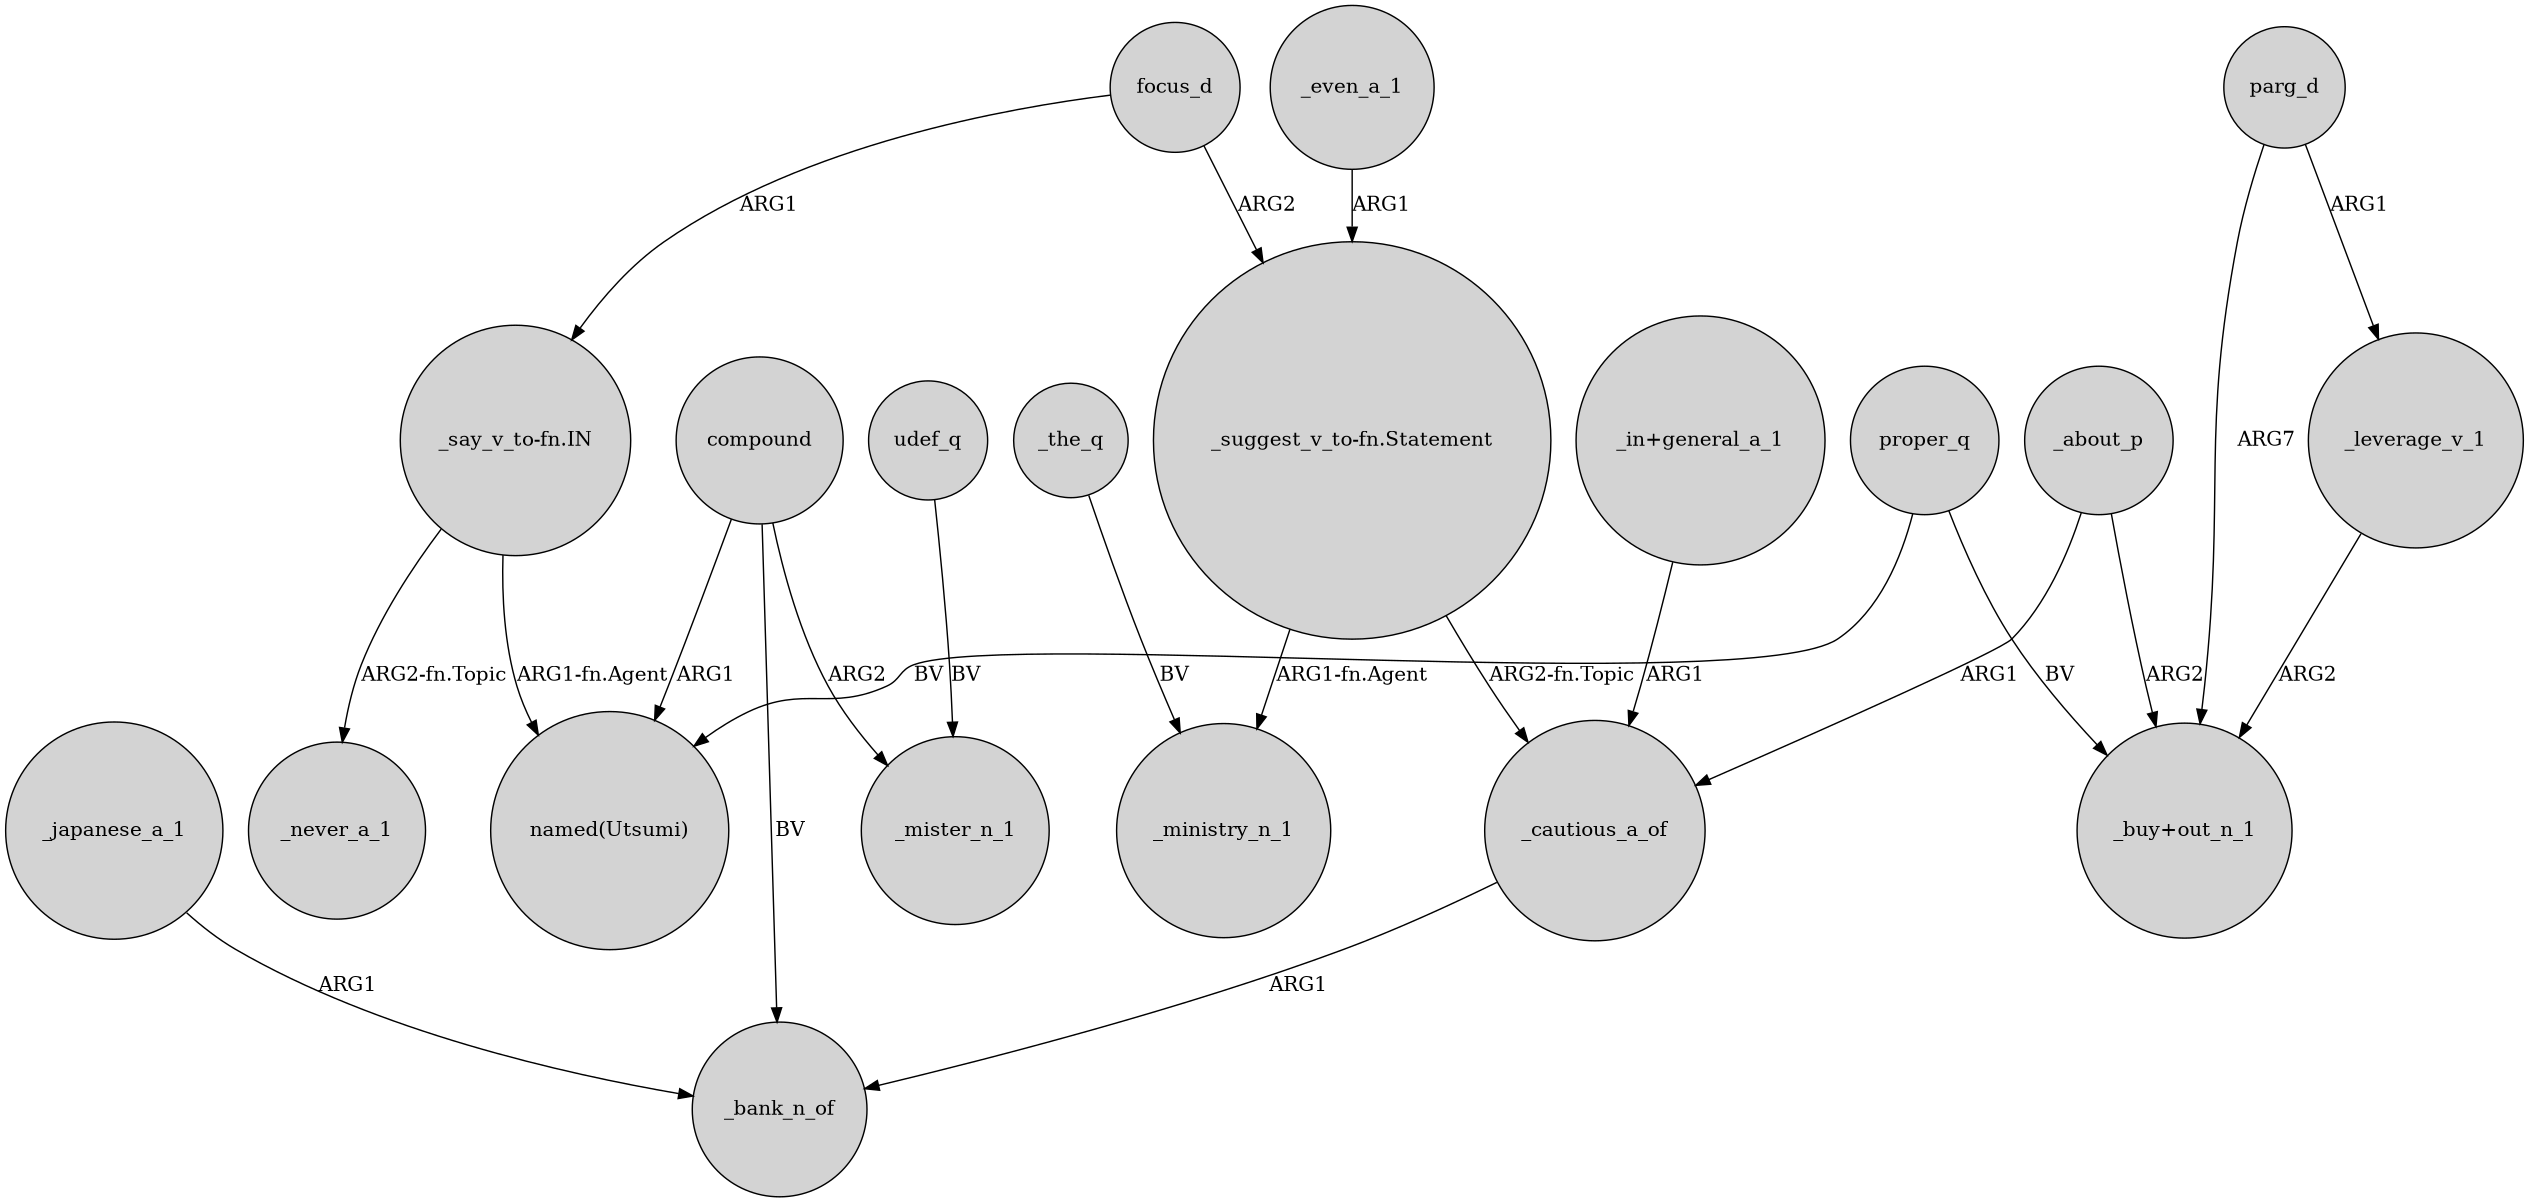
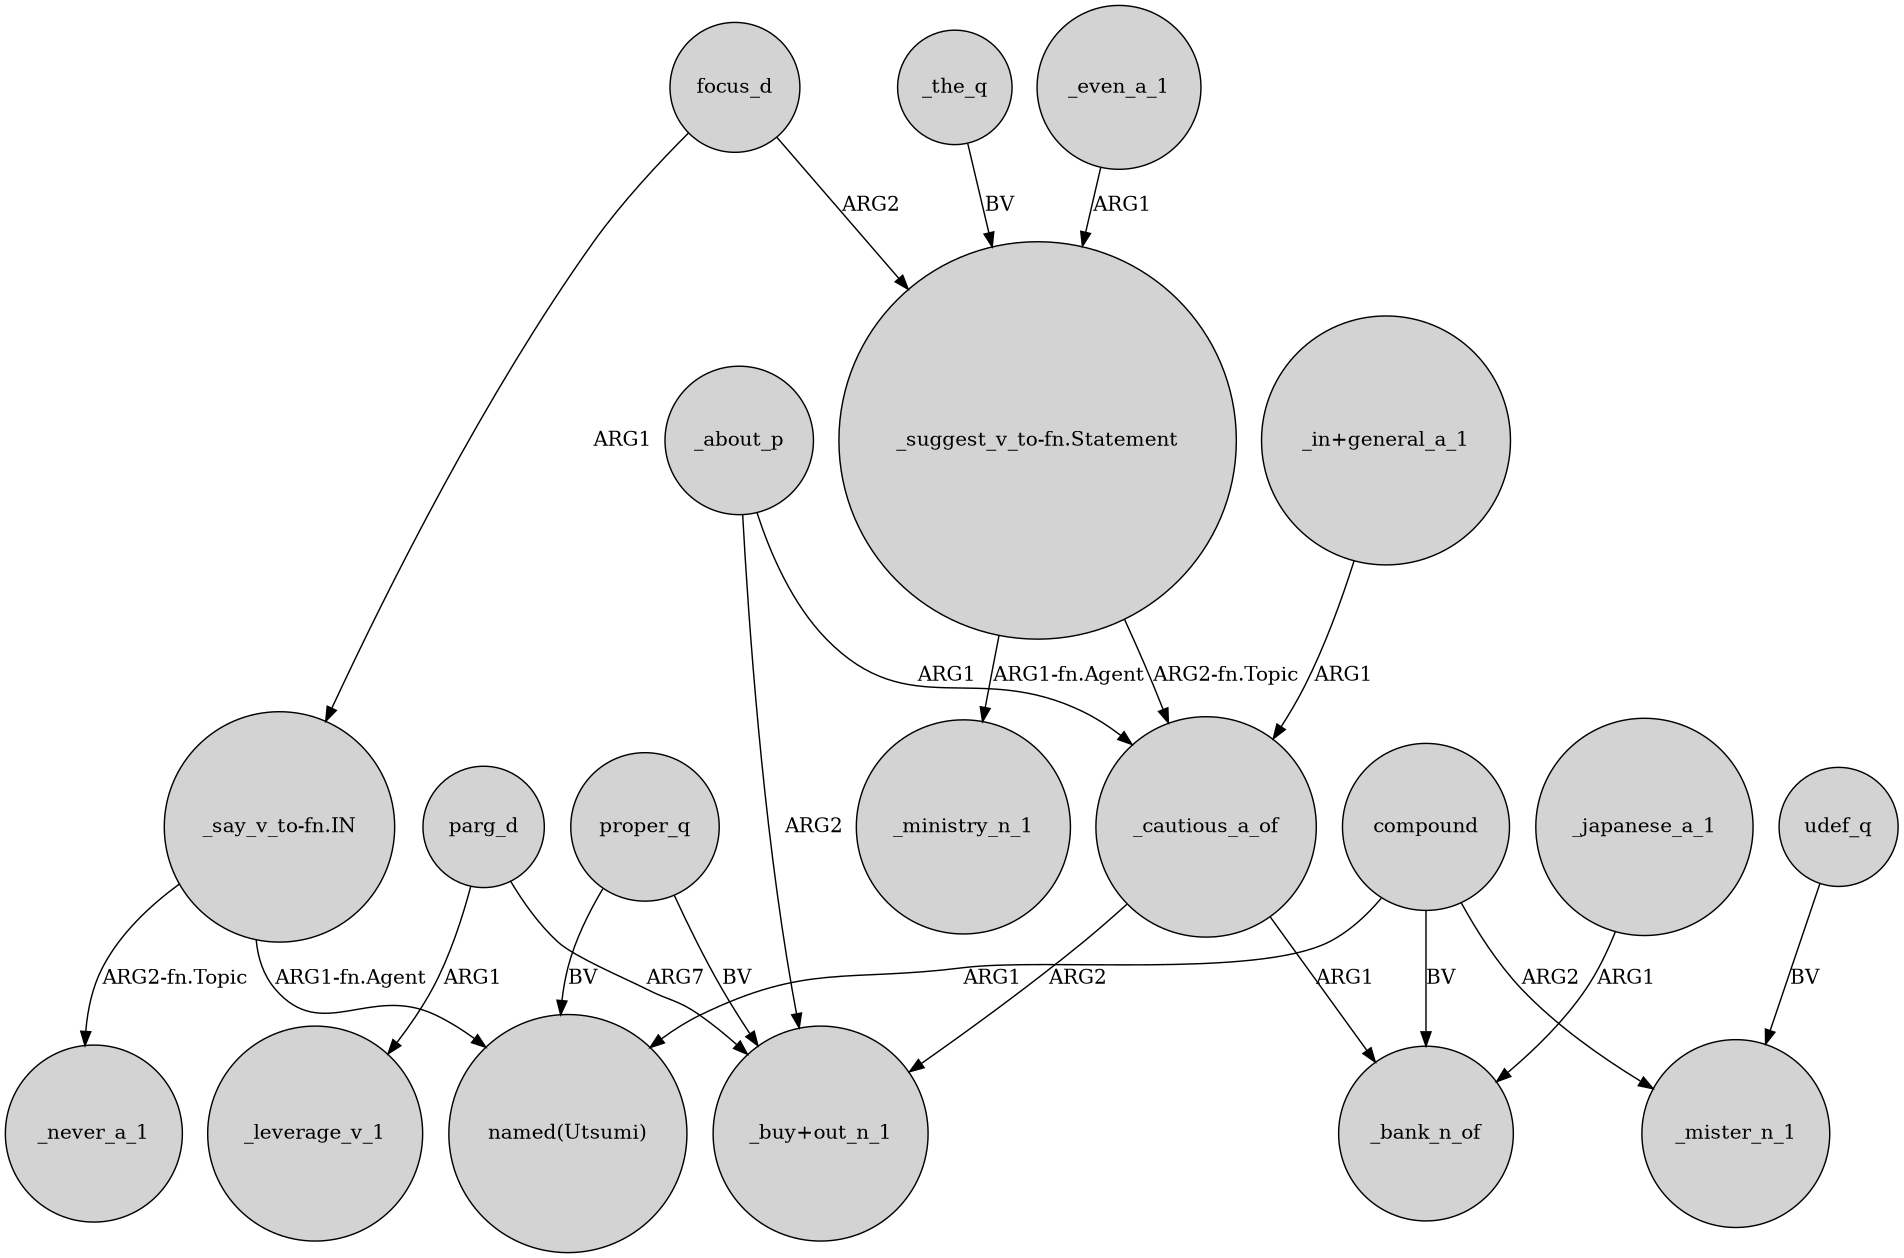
edge "_the_q" -> "_ministry_n_1": now "_the_q" -> "_suggest_v_to-fn.Statement"
edge "_leverage_v_1" -> "_buy+out_n_1": now "_cautious_a_of" -> "_buy+out_n_1"
